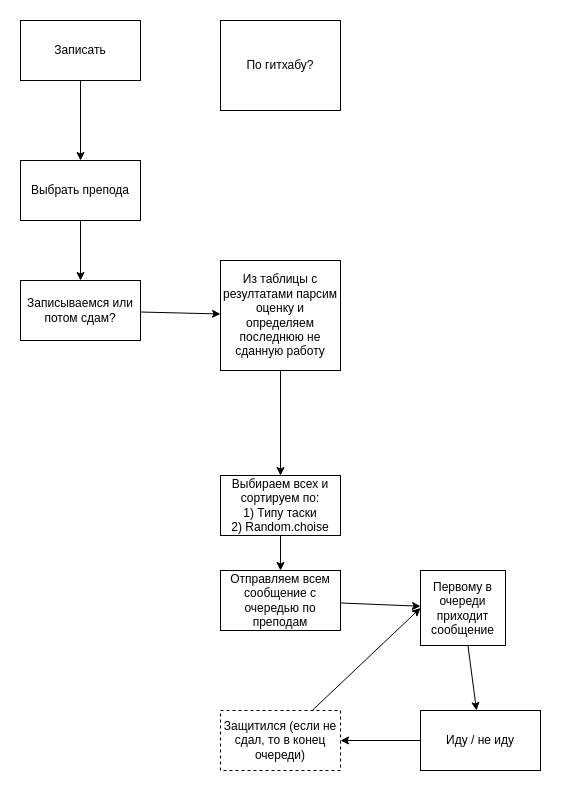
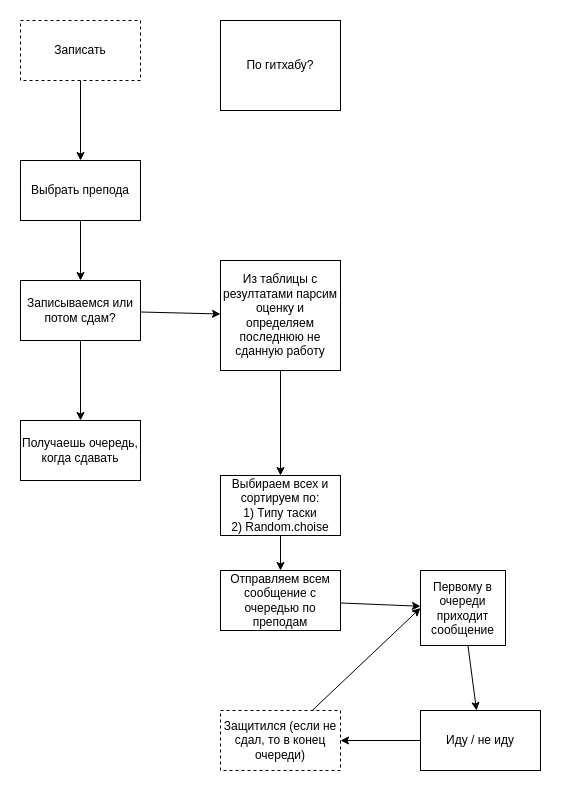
node "Записать": style solid -> dashed
edge "Записываемся или потом сдам?" -> "Получаешь очередь, когда сдавать": added
node "Получаешь очередь, когда сдавать": added
